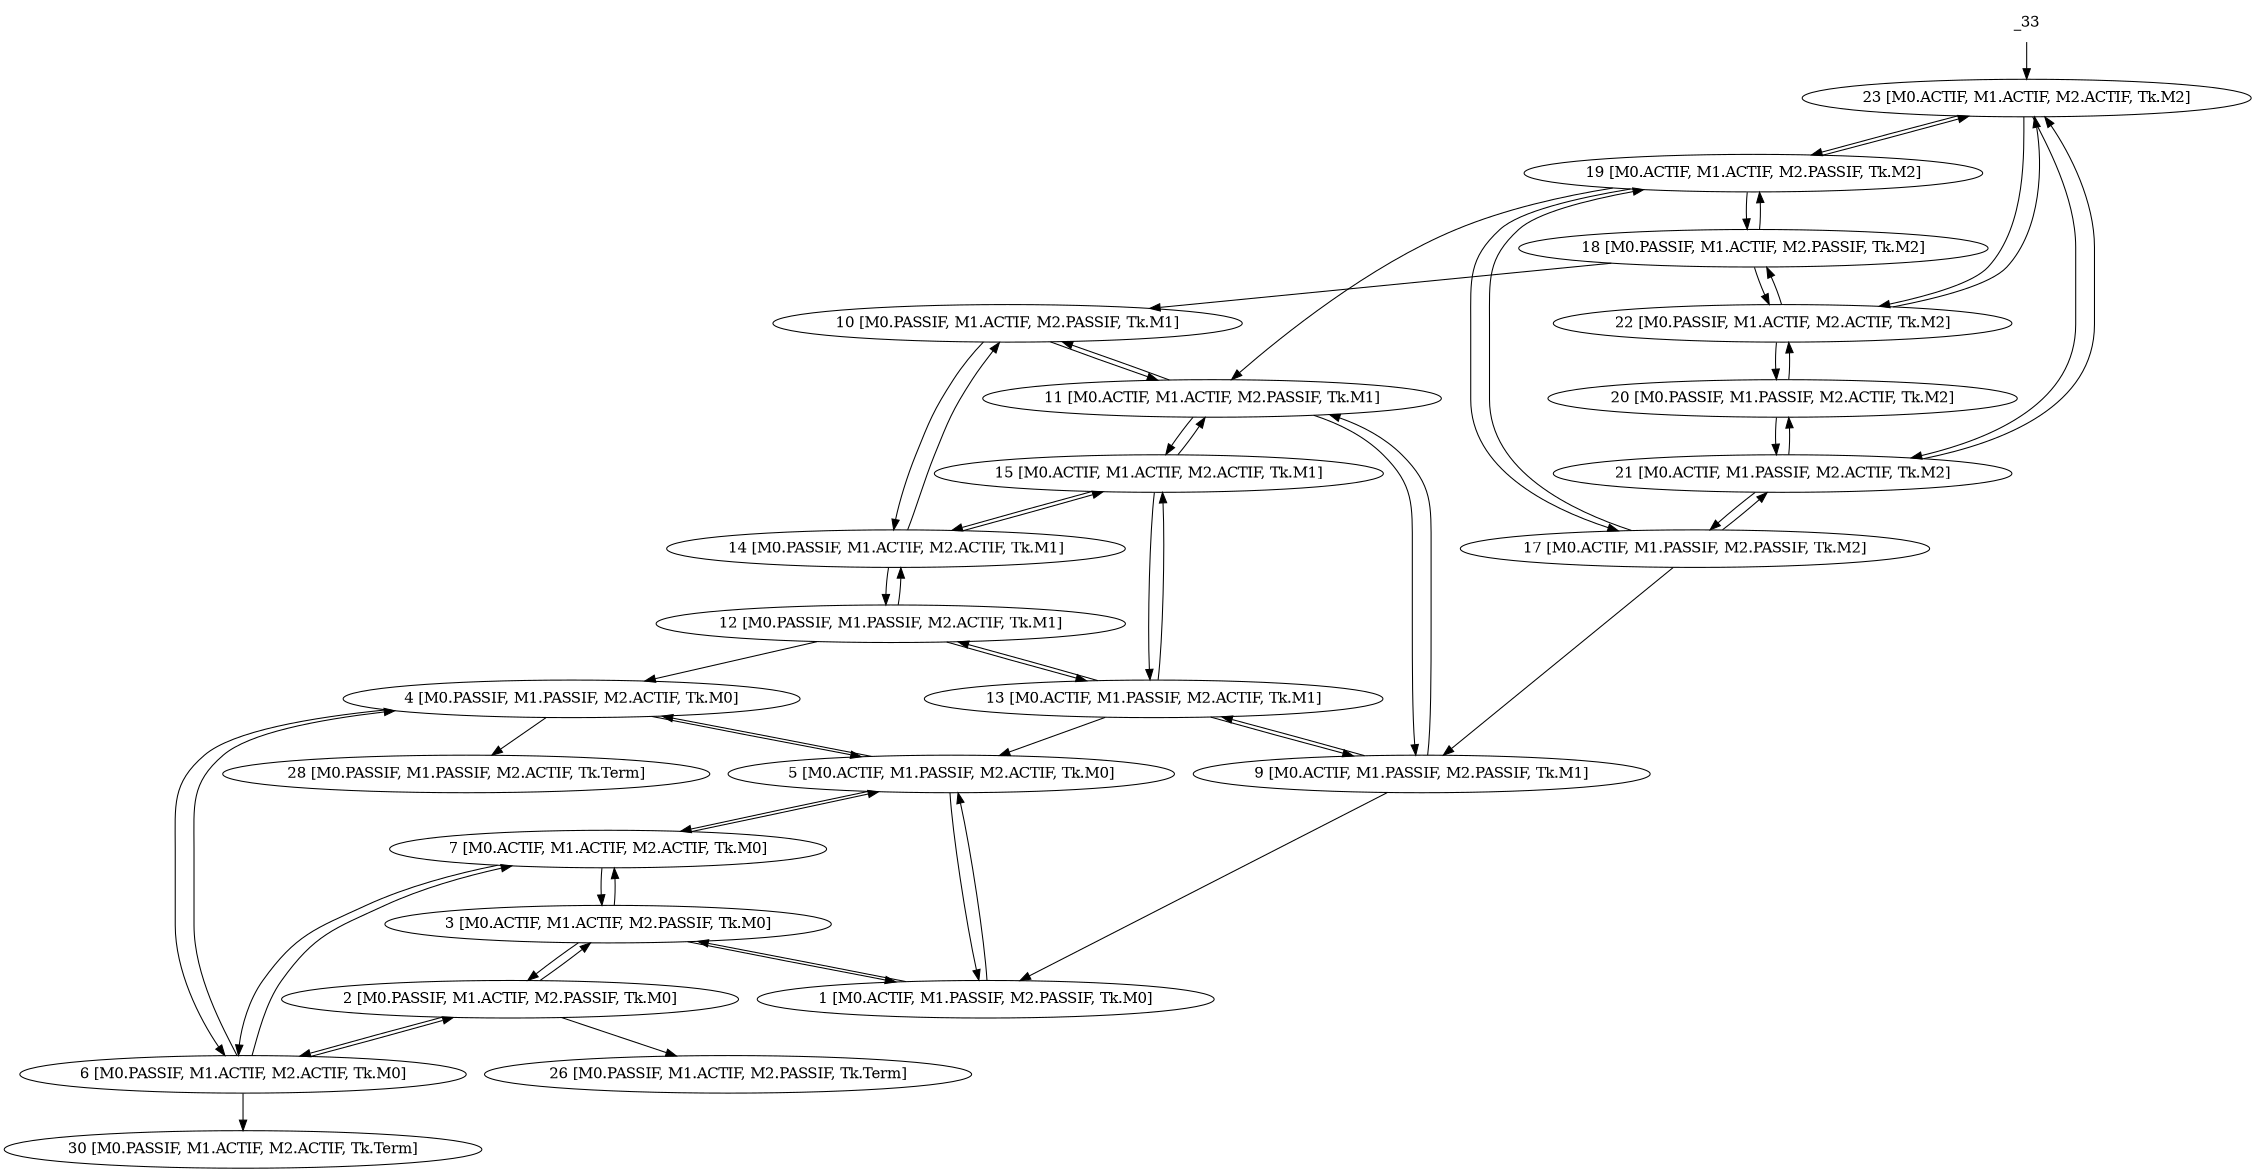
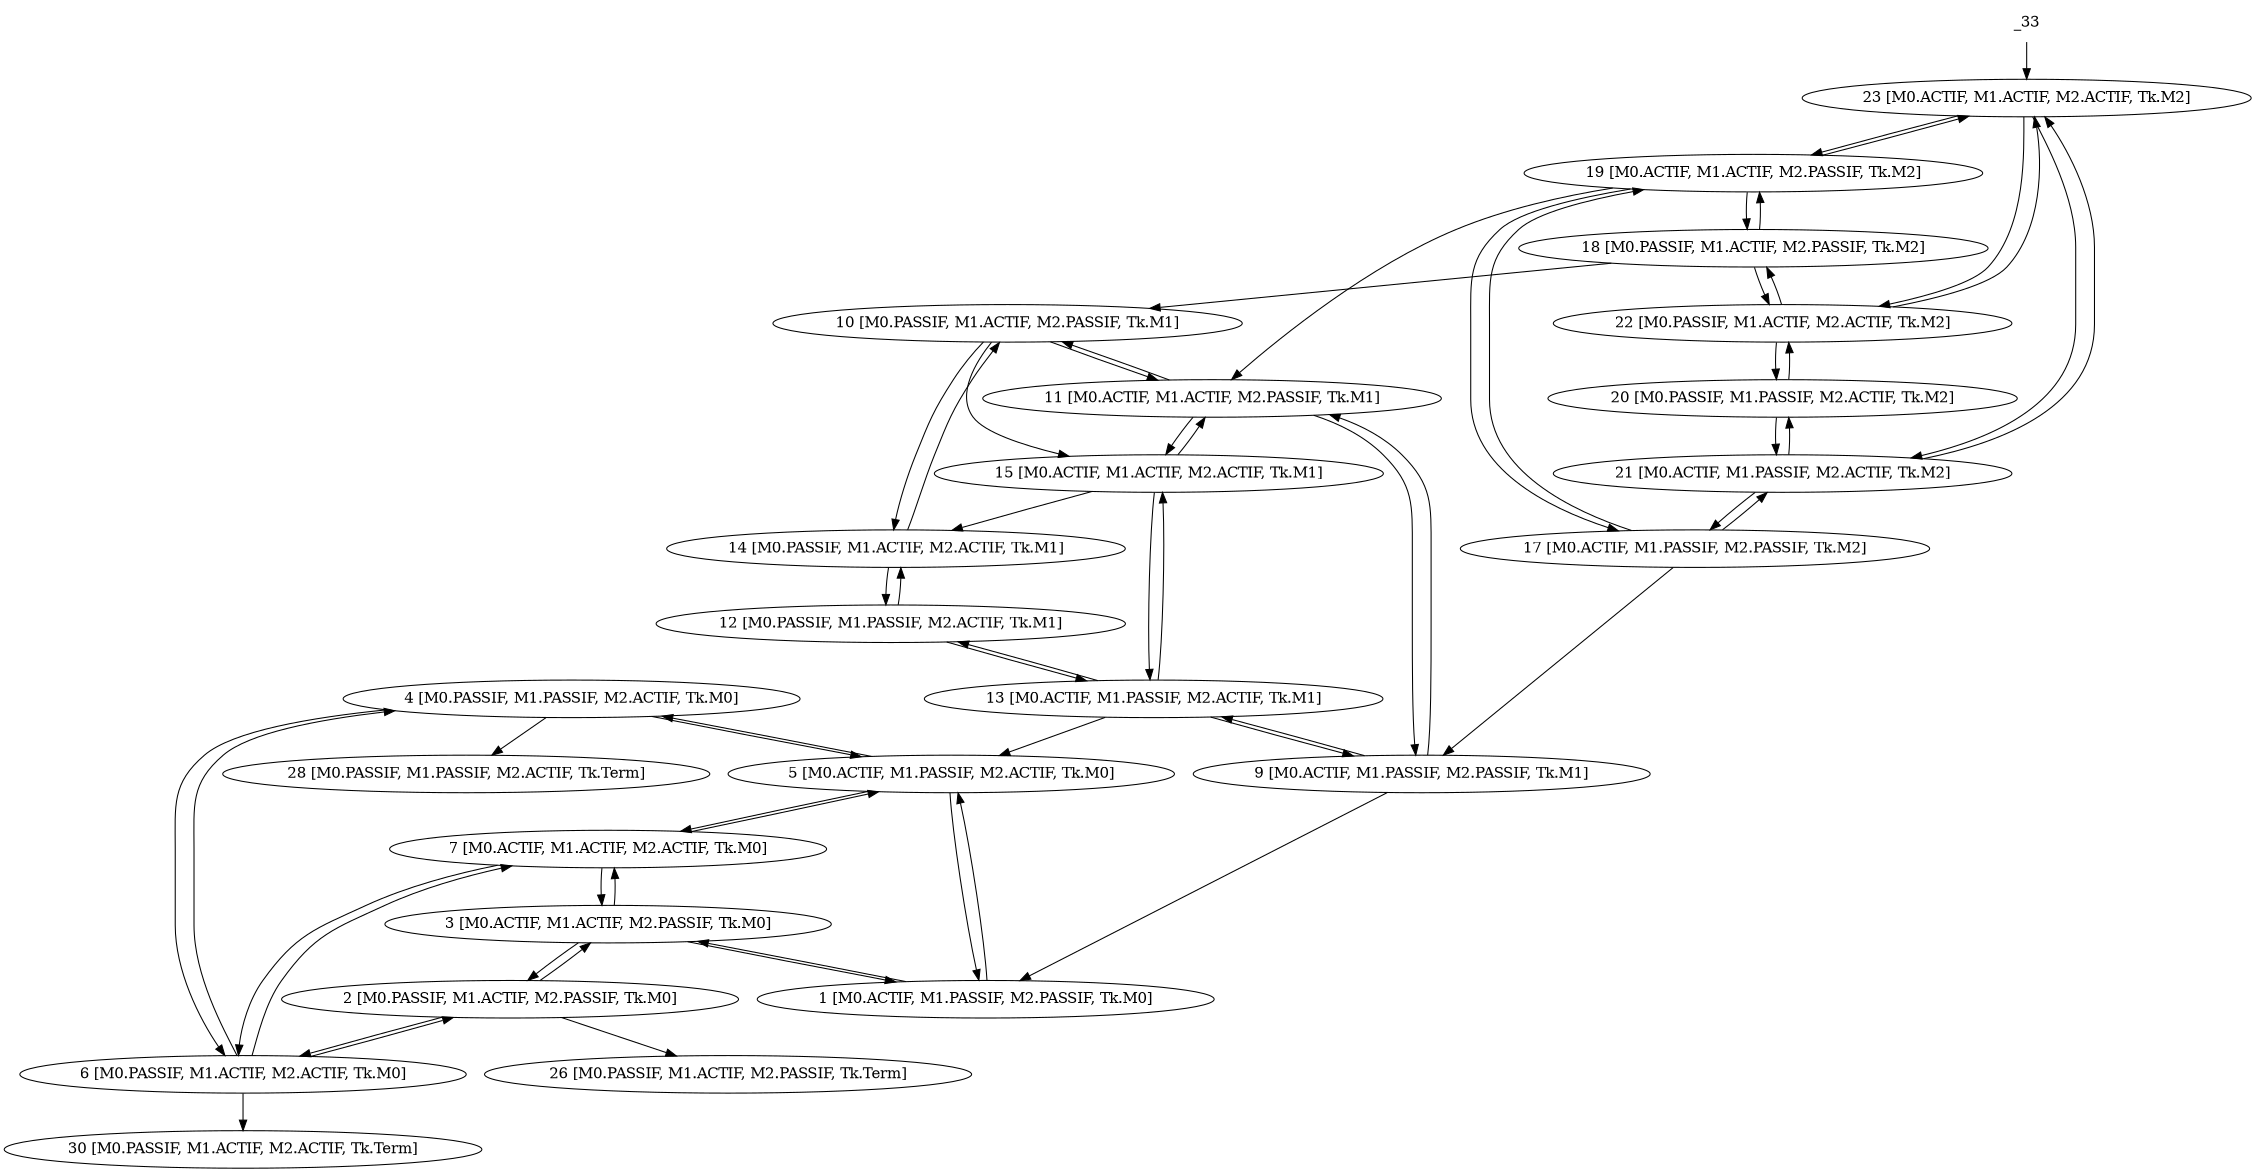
edge "14 [M0.PASSIF, M1.ACTIF, M2.ACTIF, Tk.M1]" -> "15 [M0.ACTIF, M1.ACTIF, M2.ACTIF, Tk.M1]": now "10 [M0.PASSIF, M1.ACTIF, M2.PASSIF, Tk.M1]" -> "15 [M0.ACTIF, M1.ACTIF, M2.ACTIF, Tk.M1]"
edge "12 [M0.PASSIF, M1.PASSIF, M2.ACTIF, Tk.M1]" -> "4 [M0.PASSIF, M1.PASSIF, M2.ACTIF, Tk.M0]": removed
